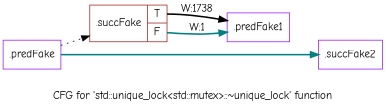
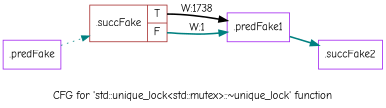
edge ".predFake" -> ".succFake": color black -> teal
edge ".predFake" -> ".succFake2": now ".predFake1" -> ".succFake2"
